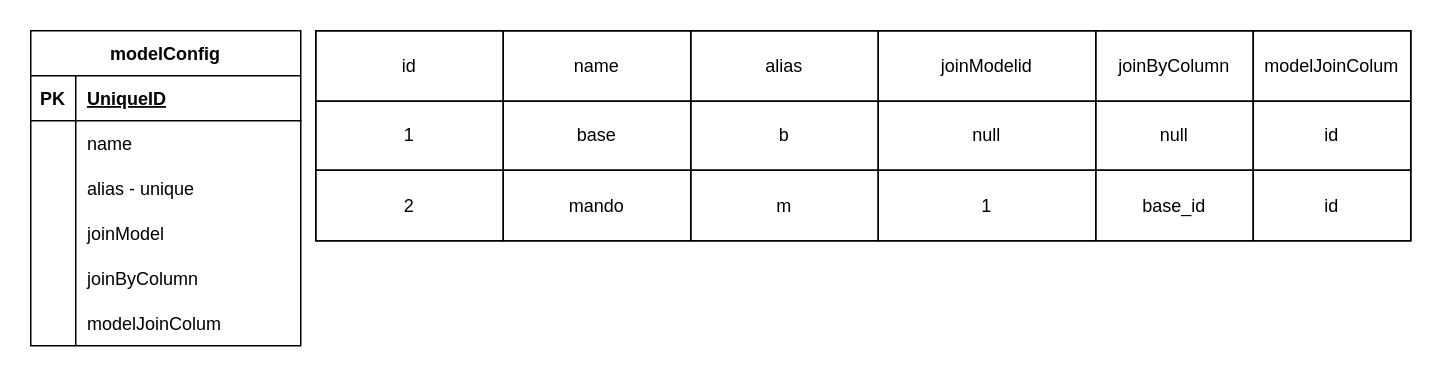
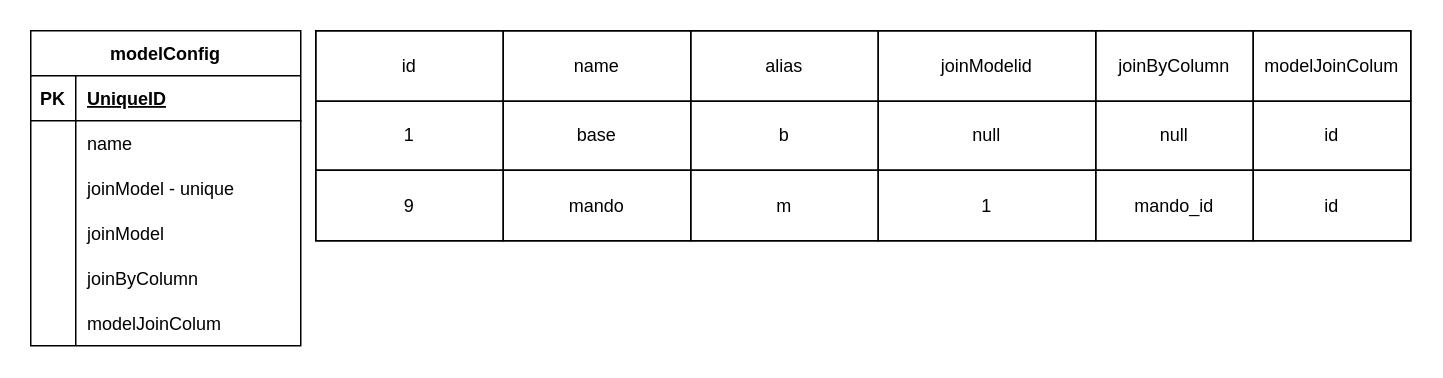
node "alias - unique": label "alias - unique" -> "joinModel - unique"
node "2": label "2" -> "9"
node "base_id": label "base_id" -> "mando_id"
